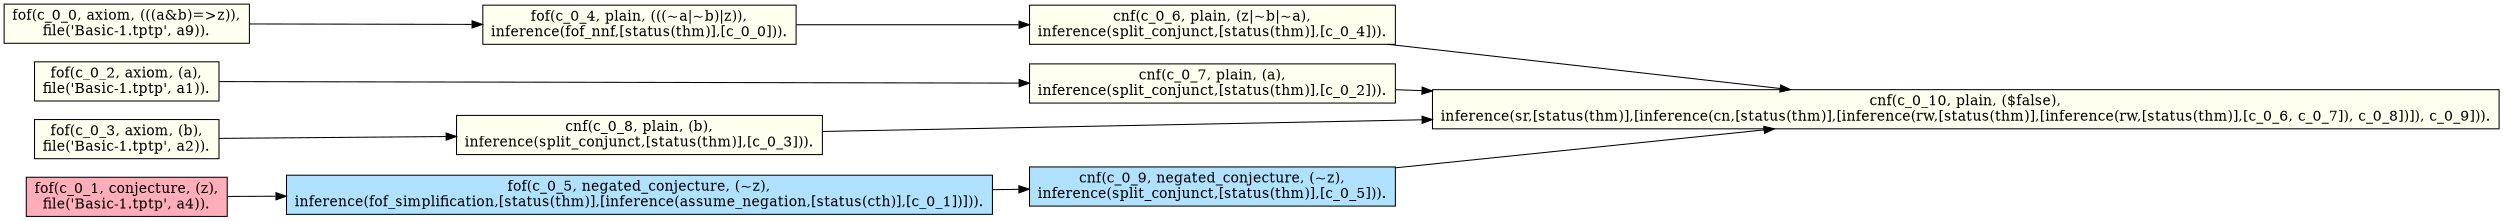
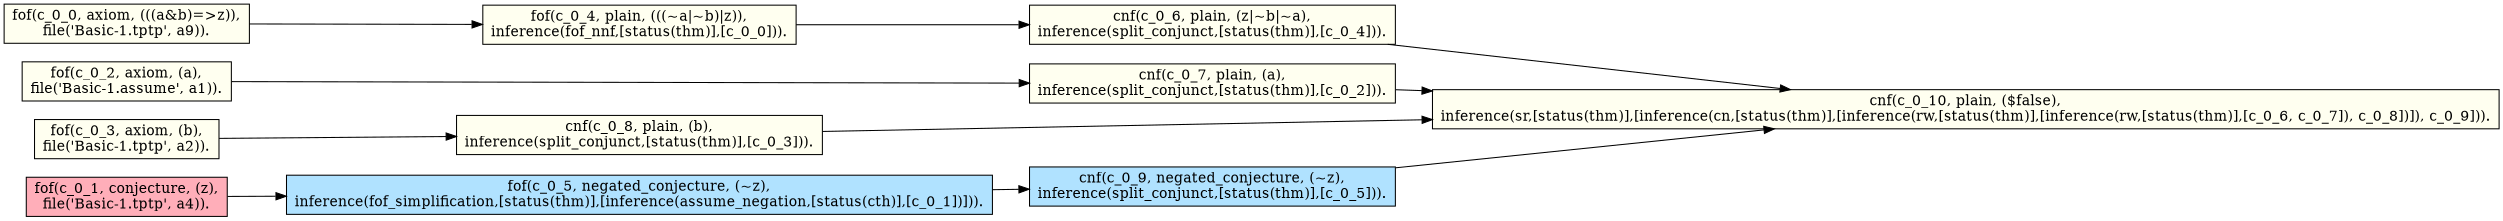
node "fof(c_0_2, axiom, (a), file('Basic-1.tptp', a1)).": label "fof(c_0_2, axiom, (a), file('Basic-1.tptp', a1))." -> "fof(c_0_2, axiom, (a), file('Basic-1.assume', a1))."
